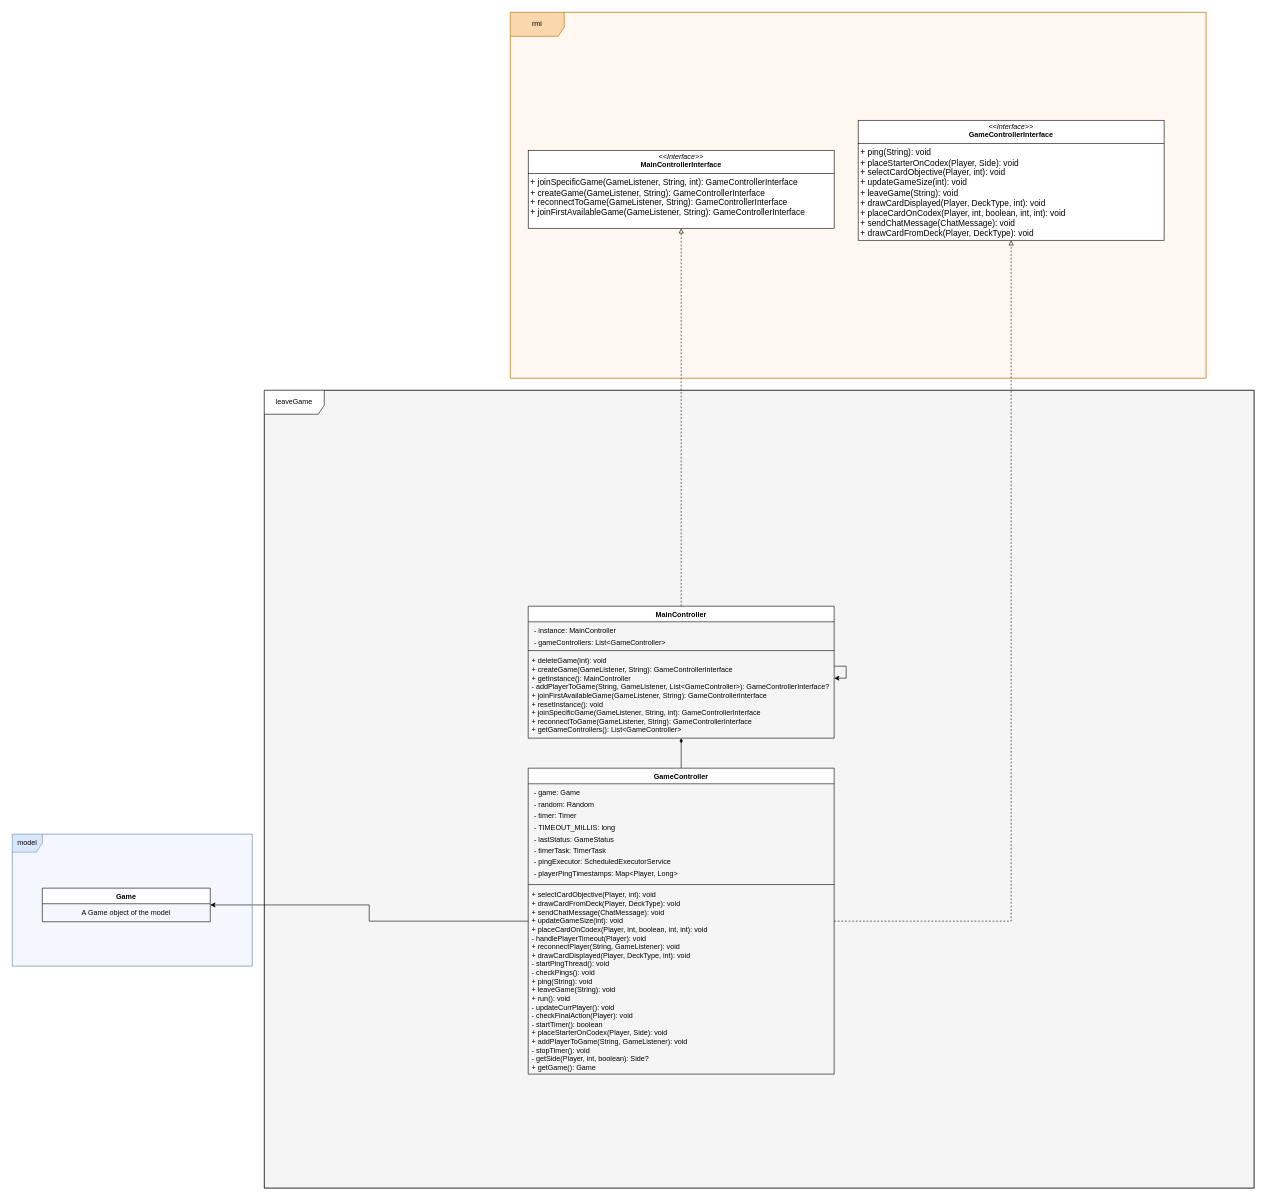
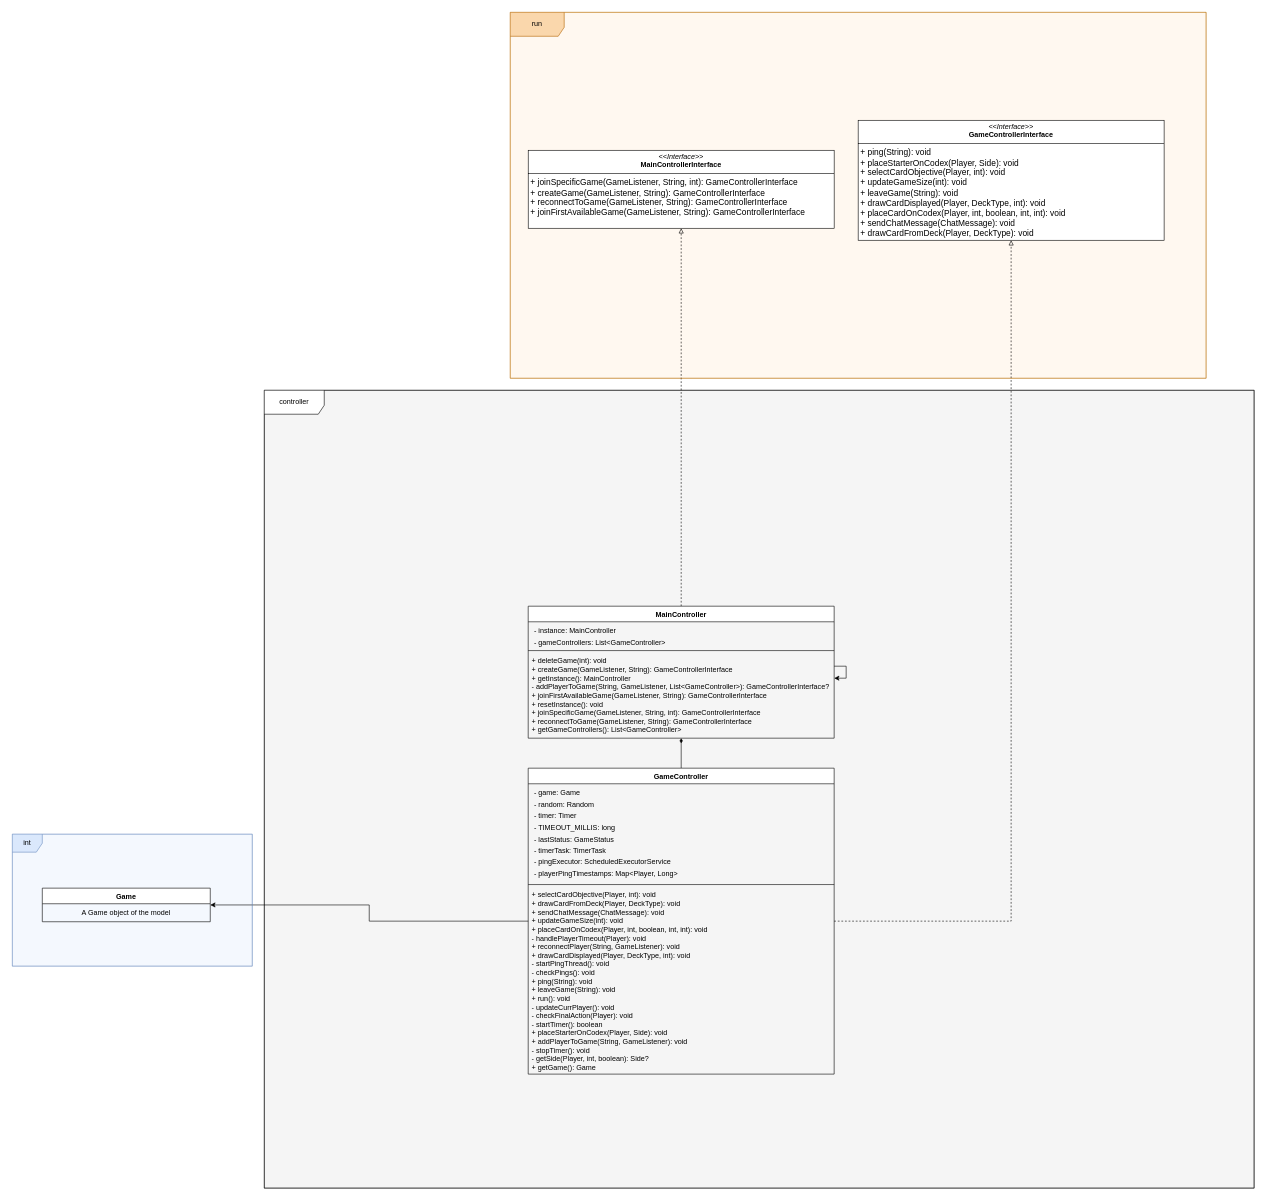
node "rmi": label "rmi" -> "run"
node "leaveGame": label "leaveGame" -> "controller"
node "model": label "model" -> "int"
